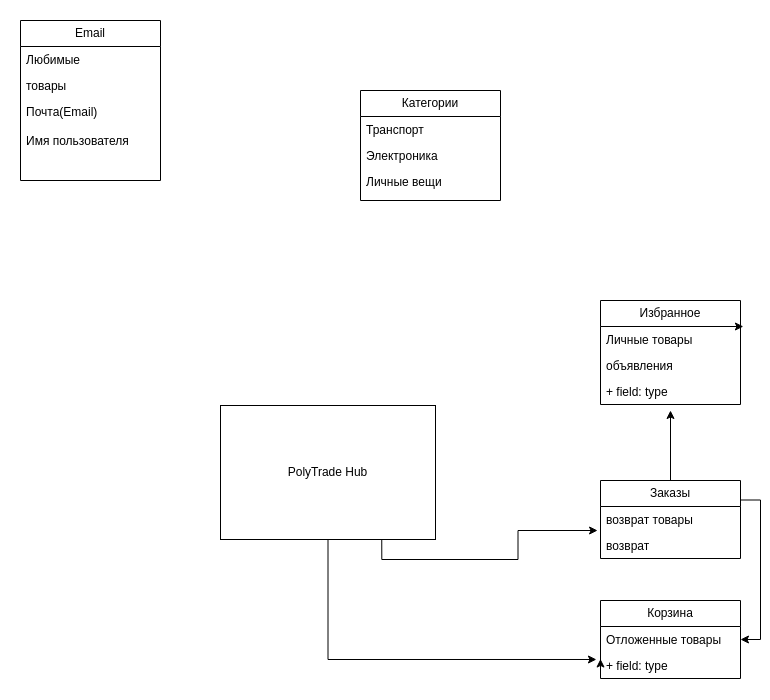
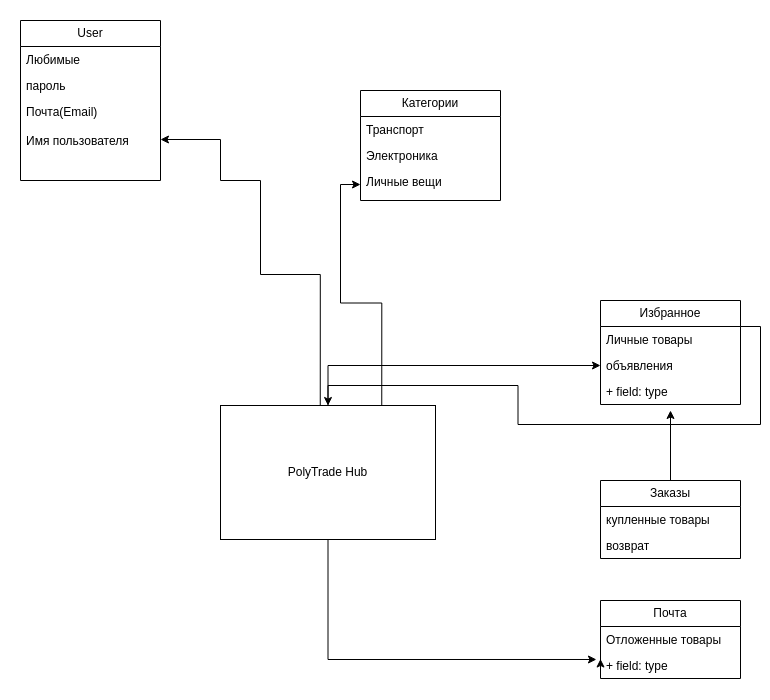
node "Email": label "Email" -> "User"
node "товары": label "товары" -> "пароль"
edge "PolyTrade Hub" -> "Почта(Email) Имя пользователя": added
edge "PolyTrade Hub" -> "Личные вещи": added
edge "Избранное" -> "Личные товары": now "Избранное" -> "PolyTrade Hub"
edge "PolyTrade Hub" -> "объявления": added
node "возврат товары": label "возврат товары" -> "купленные товары"
edge "PolyTrade Hub" -> "возврат": removed
edge "Заказы" -> "Отложенные товары": removed
node "Корзина": label "Корзина" -> "Почта"
